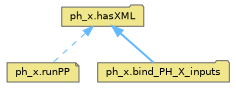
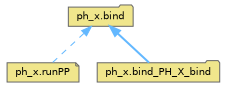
node "ph_x.hasXML": label "ph_x.hasXML" -> "ph_x.bind"
node "ph_x.bind_PH_X_inputs": label "ph_x.bind_PH_X_inputs" -> "ph_x.bind_PH_X_bind"
